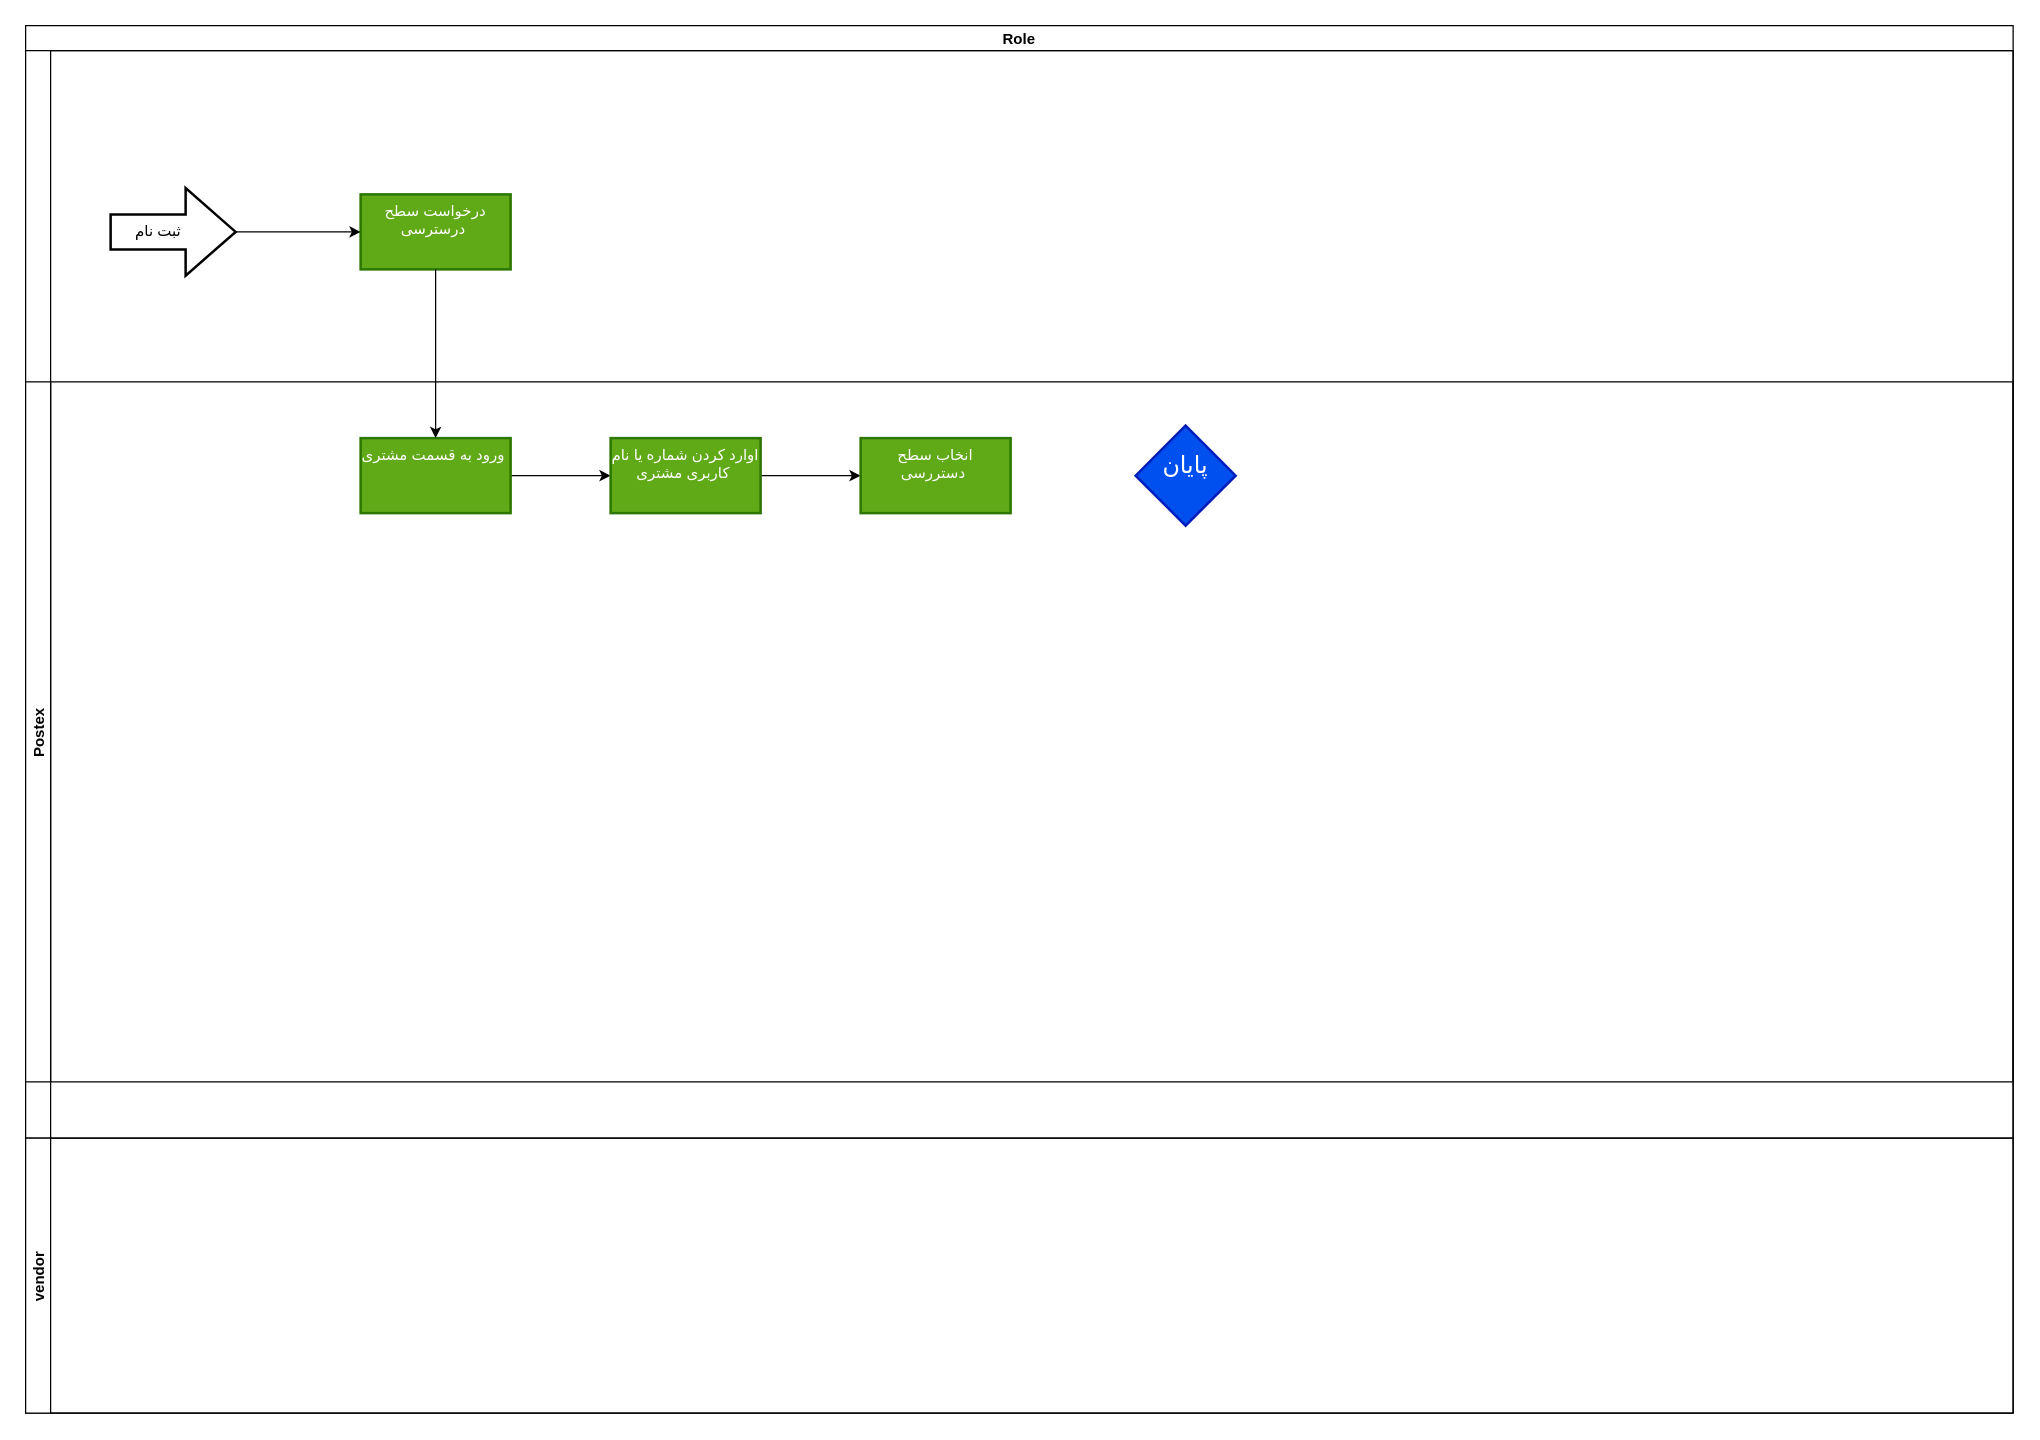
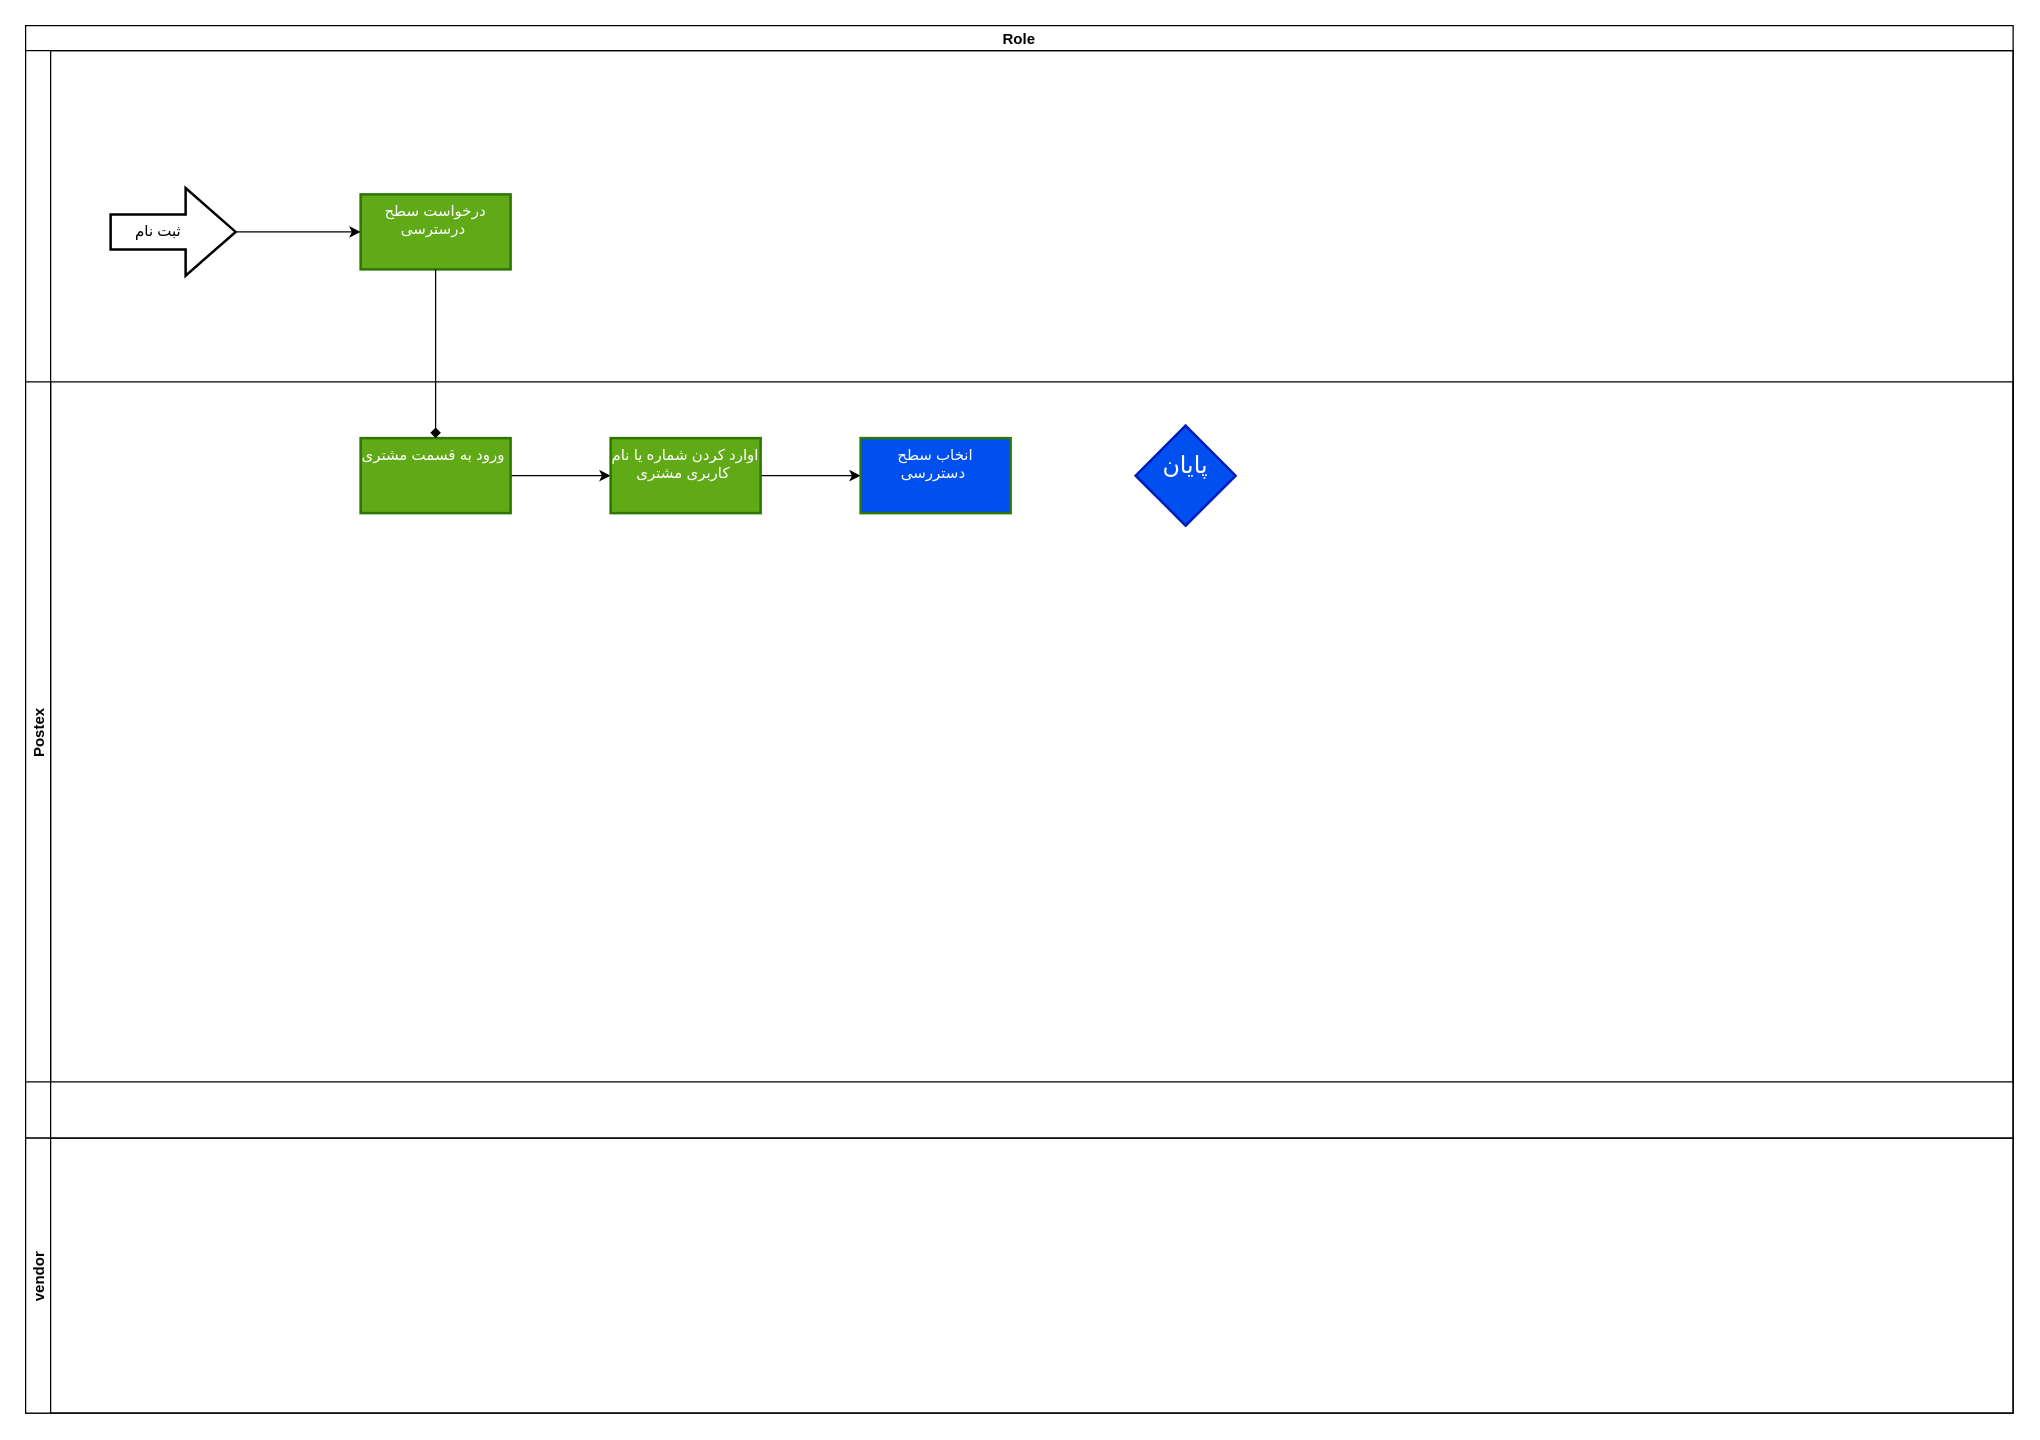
edge "درخواست سطح درسترسی" -> "ورود به قسمت مشتری": arrowhead classic -> diamond
node "انخاب سطح دستررسی": fillcolor #60a917 -> #0050ef
